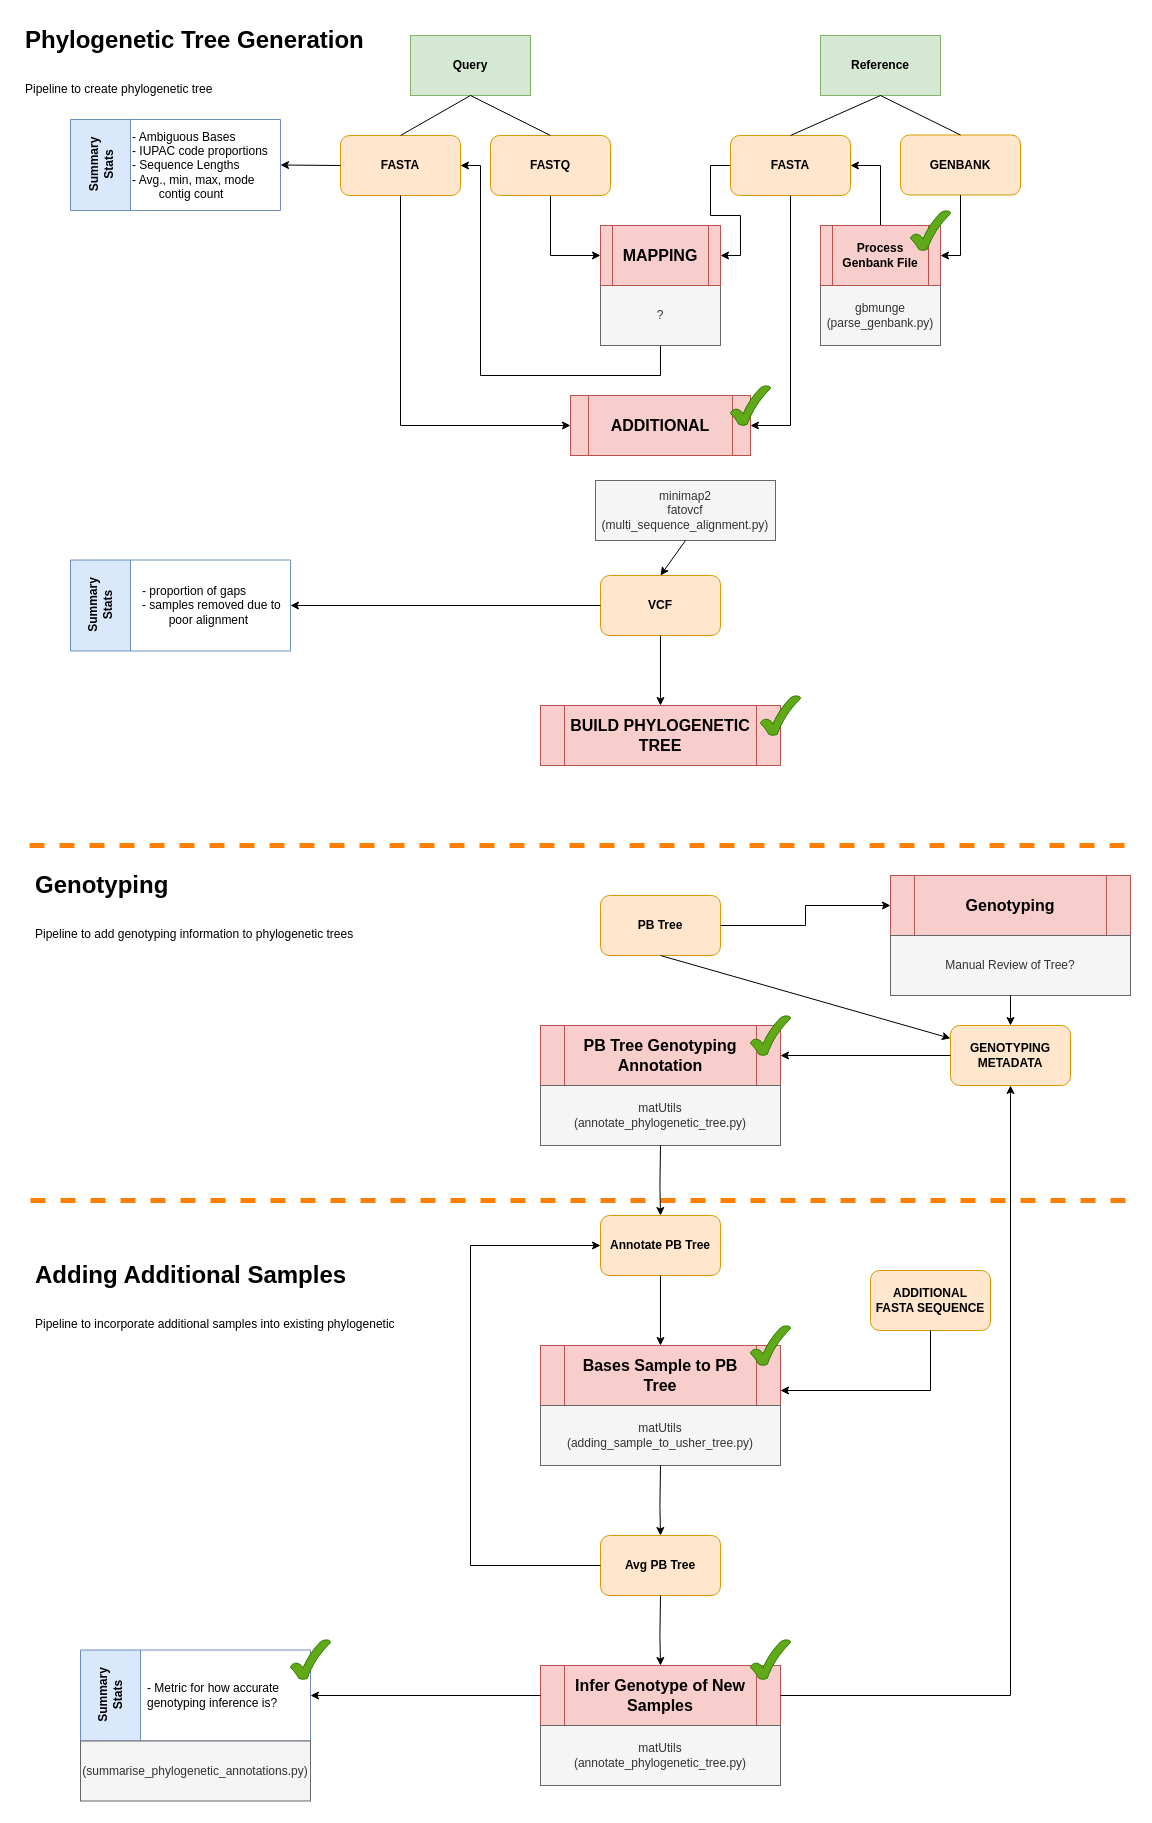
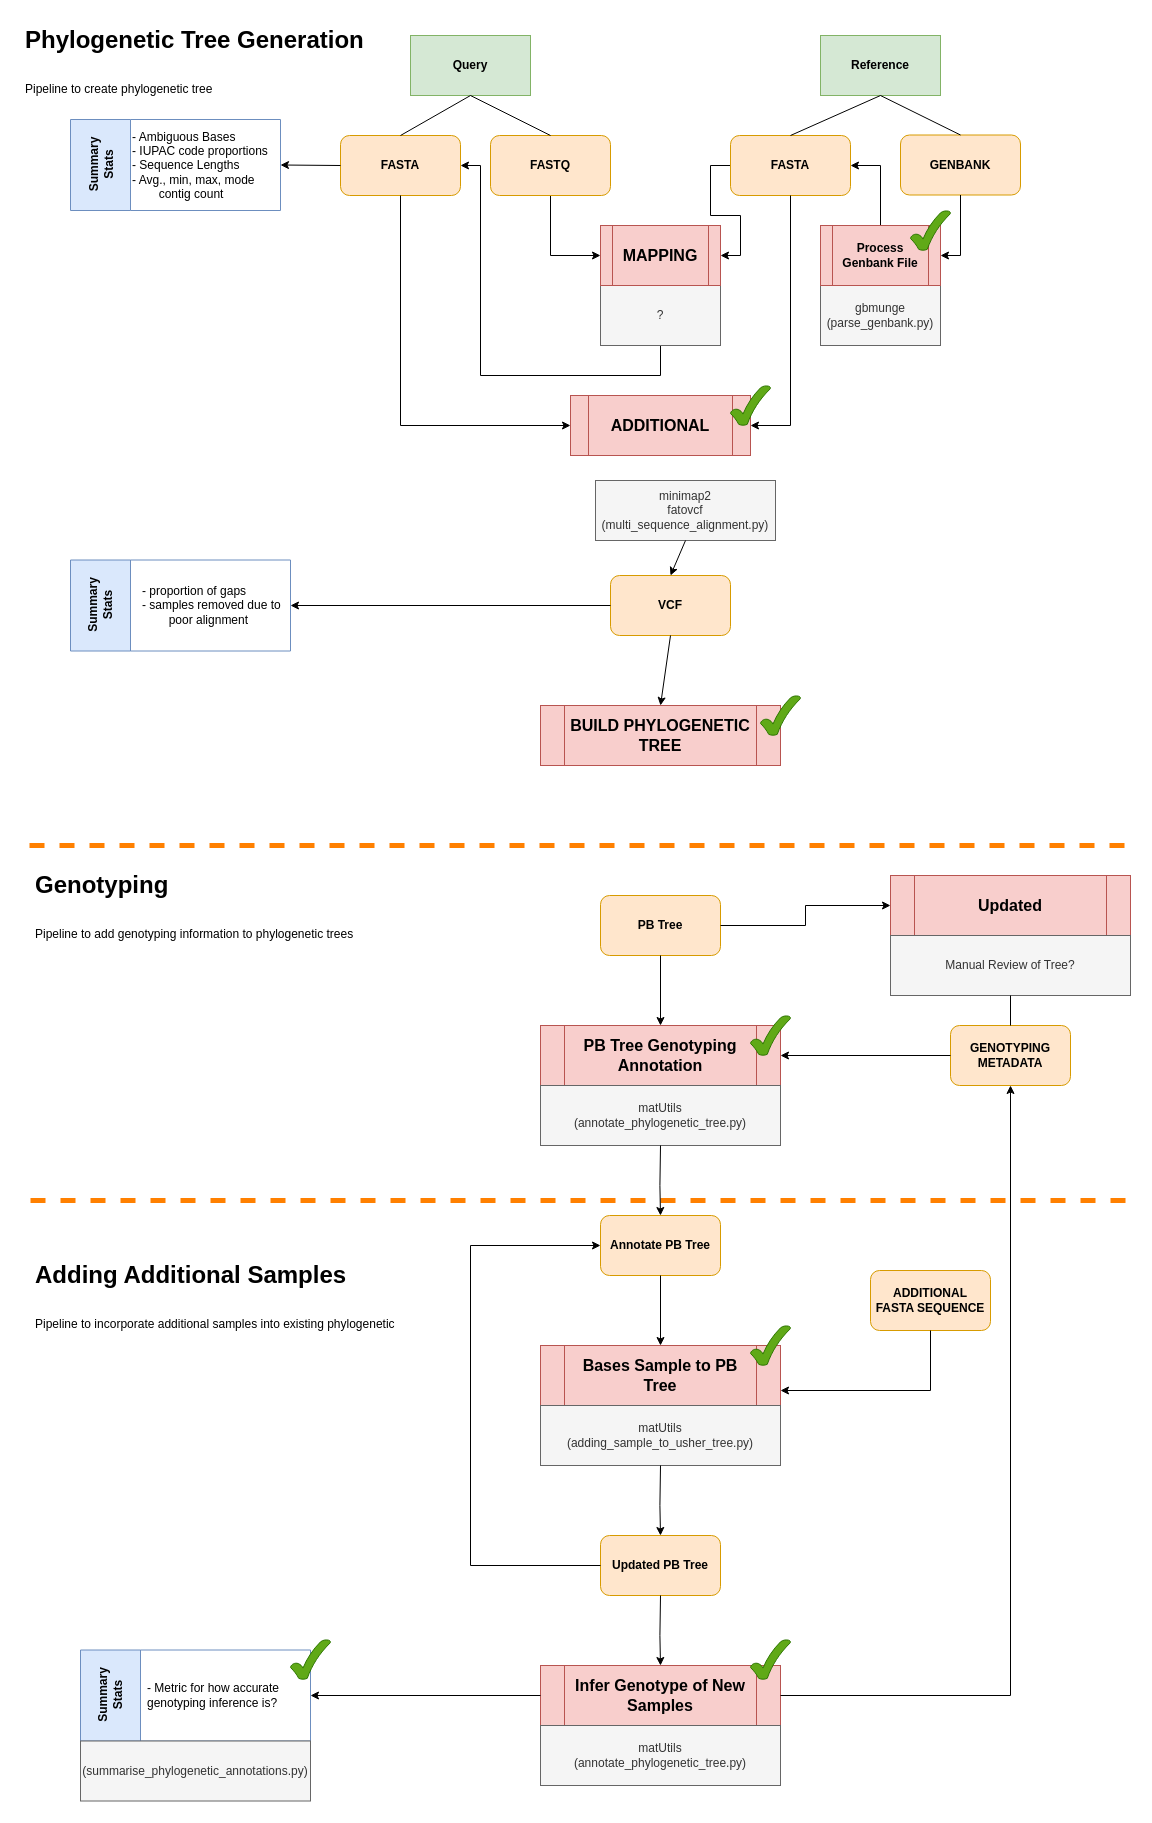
node "VCF": moved (661, 606) -> (671, 606)
node "Genotyping": label "Genotyping" -> "Updated"
edge "PB Tree" -> "GENOTYPING METADATA": now "PB Tree" -> "PB Tree Genotyping Annotation"
edge "Manual Review of Tree?" -> "GENOTYPING METADATA": arrowhead classic -> none
node "Avg PB Tree": label "Avg PB Tree" -> "Updated PB Tree"
